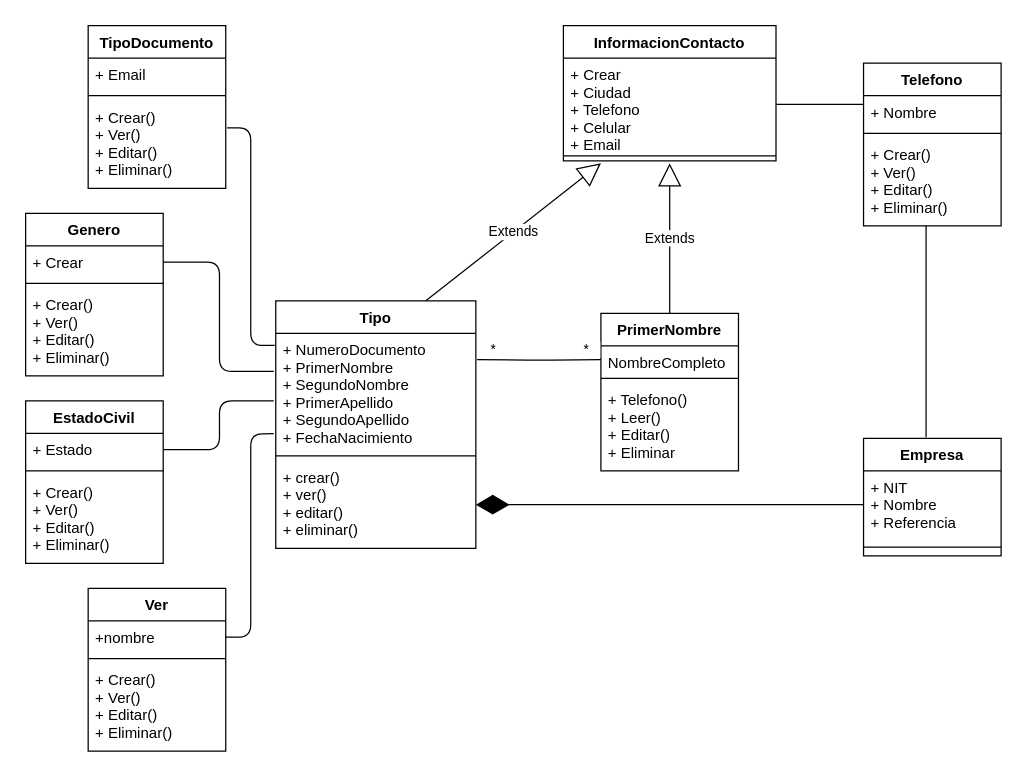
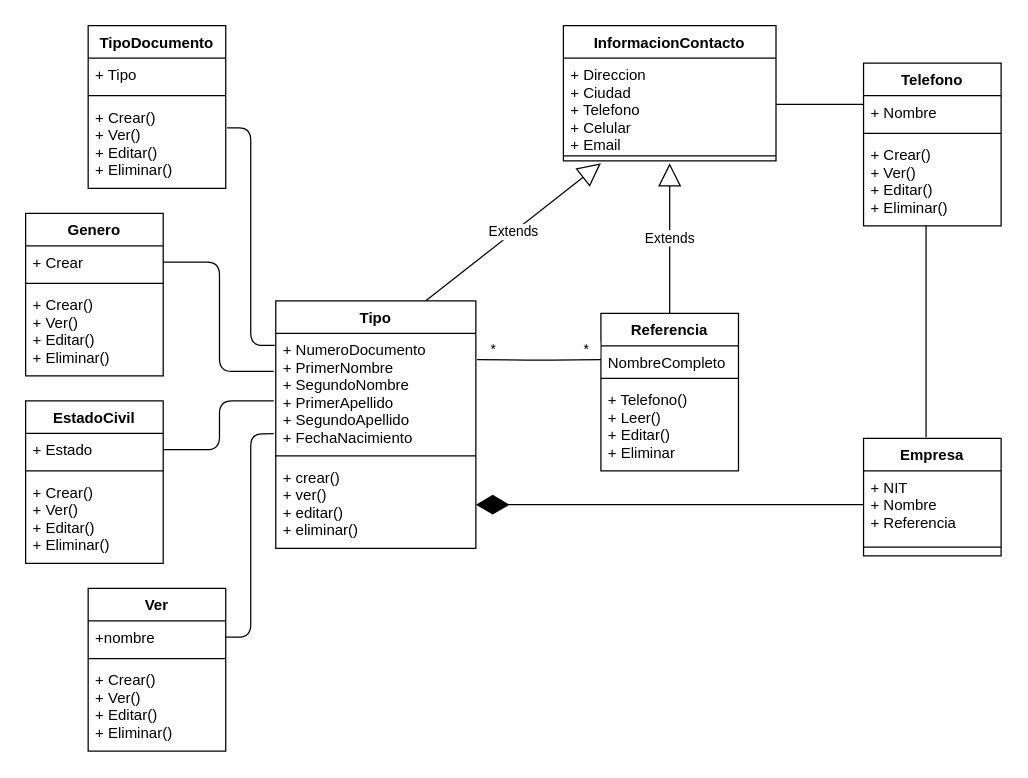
node "+ Email": label "+ Email" -> "+ Tipo"
node "+ Crear + Ciudad + Telefono + Celular + Email": label "+ Crear + Ciudad + Telefono + Celular + Email" -> "+ Direccion + Ciudad + Telefono + Celular + Email"
node "PrimerNombre": label "PrimerNombre" -> "Referencia"
